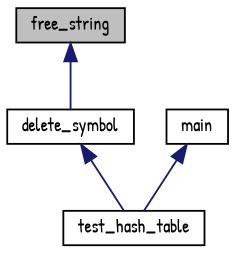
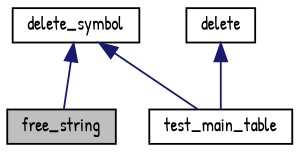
edge "delete_symbol" -> "free_string": reversed
node "main": label "main" -> "delete"
node "test_hash_table": label "test_hash_table" -> "test_main_table"
